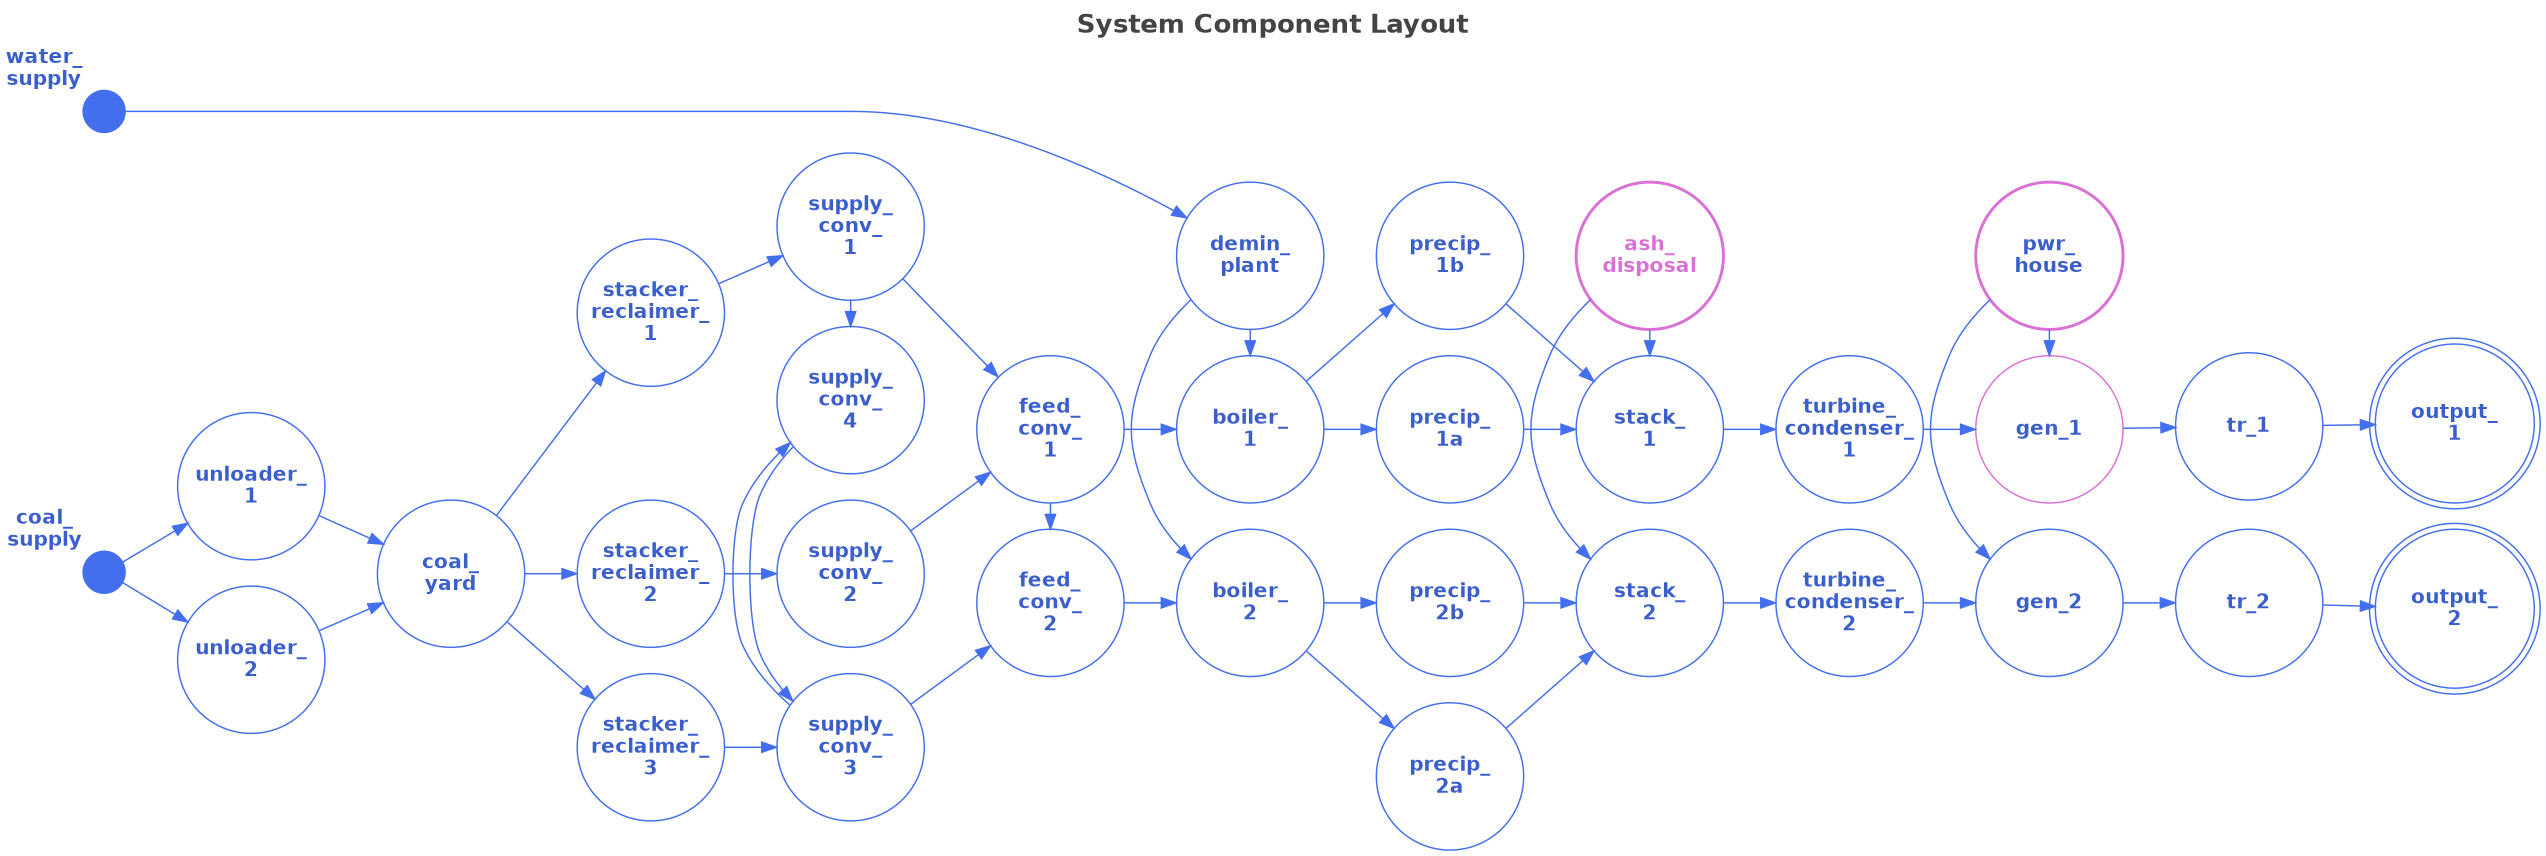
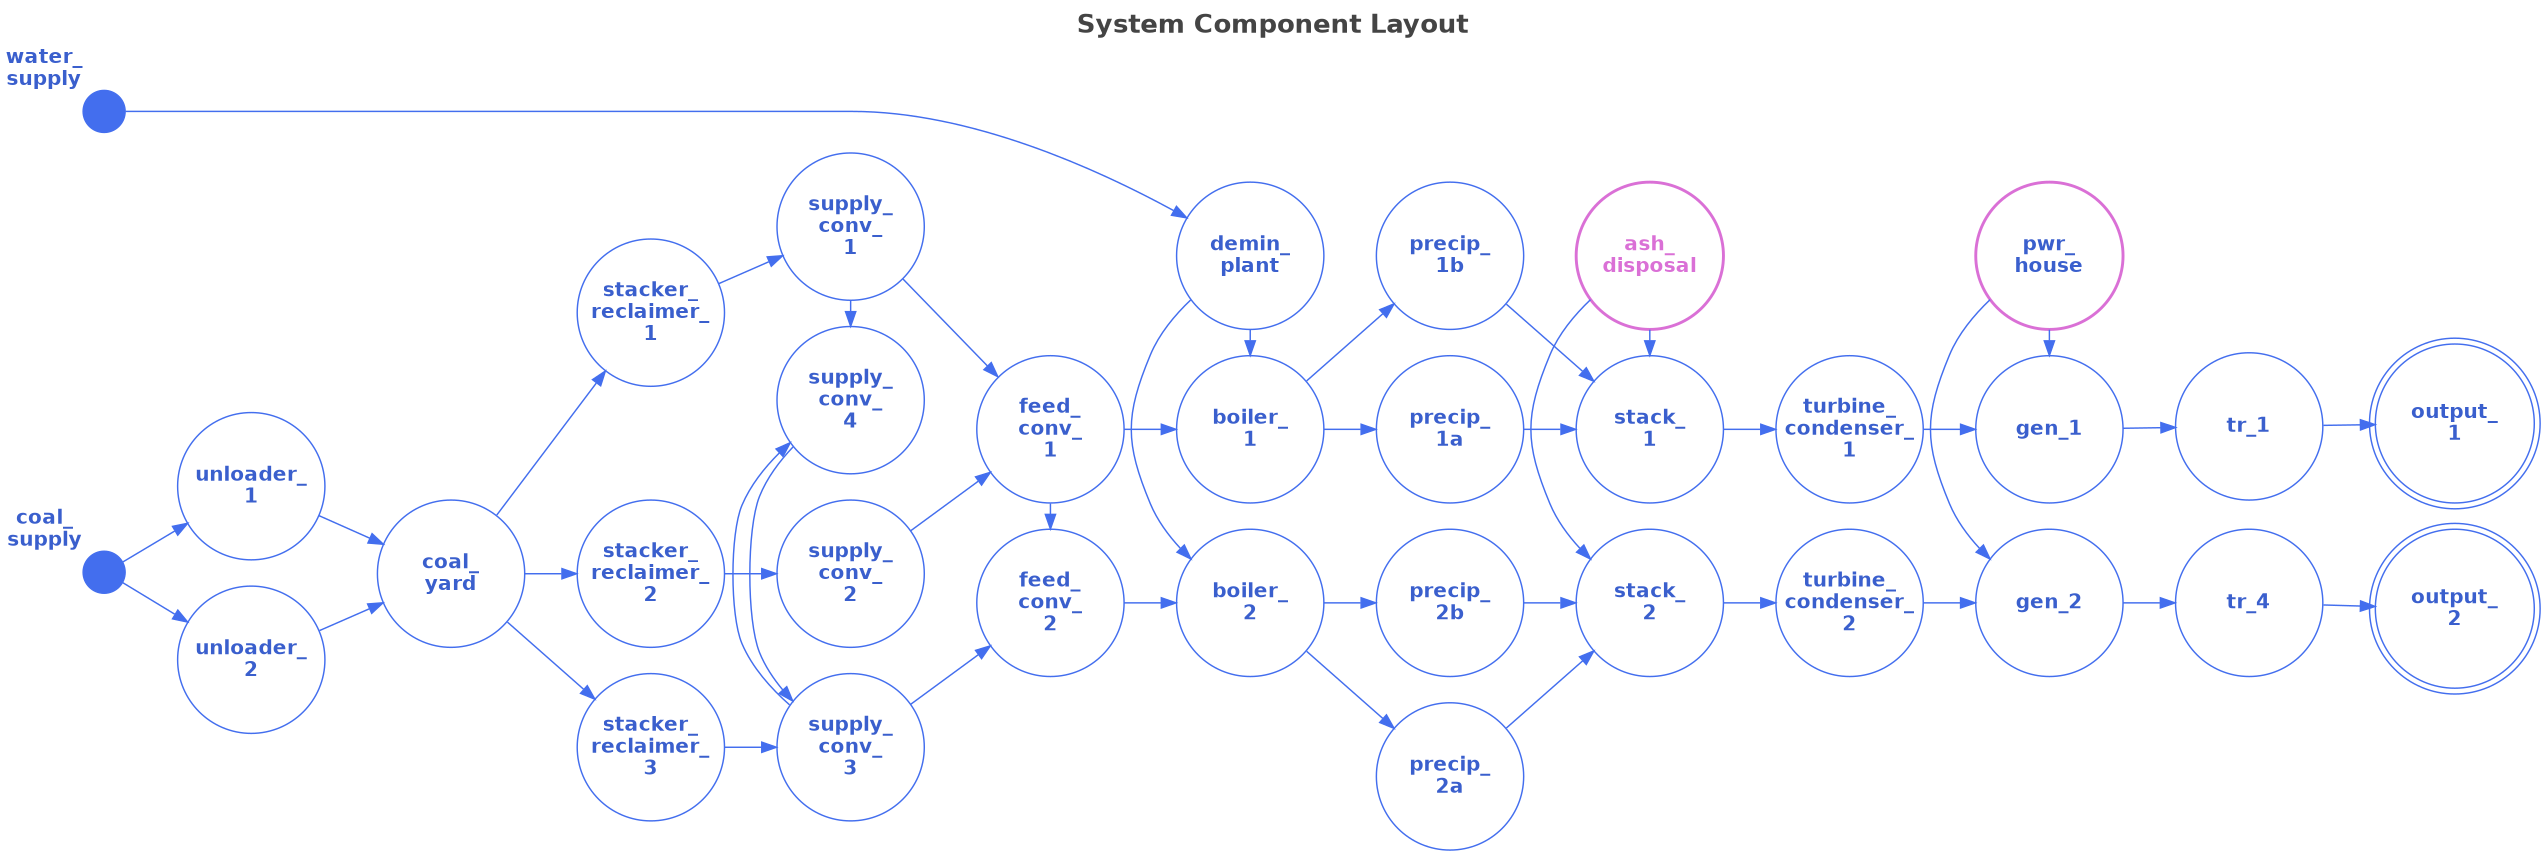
node "gen_1": color Orchid -> royalblue2
node "tr_2": label "tr_2" -> "tr_4"
